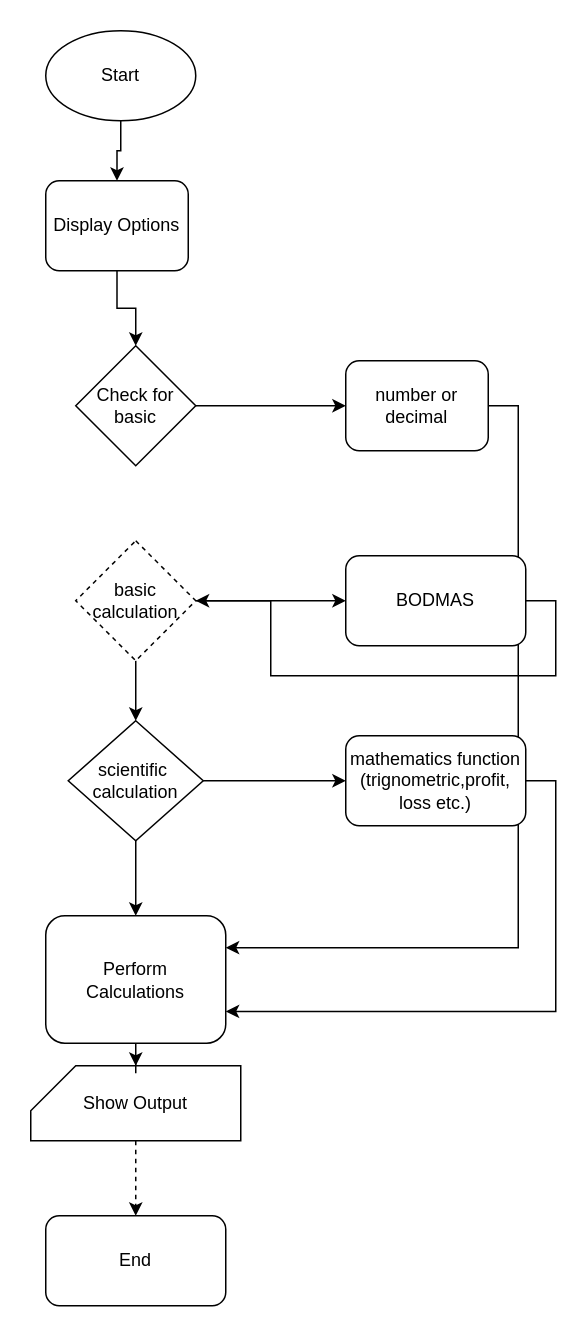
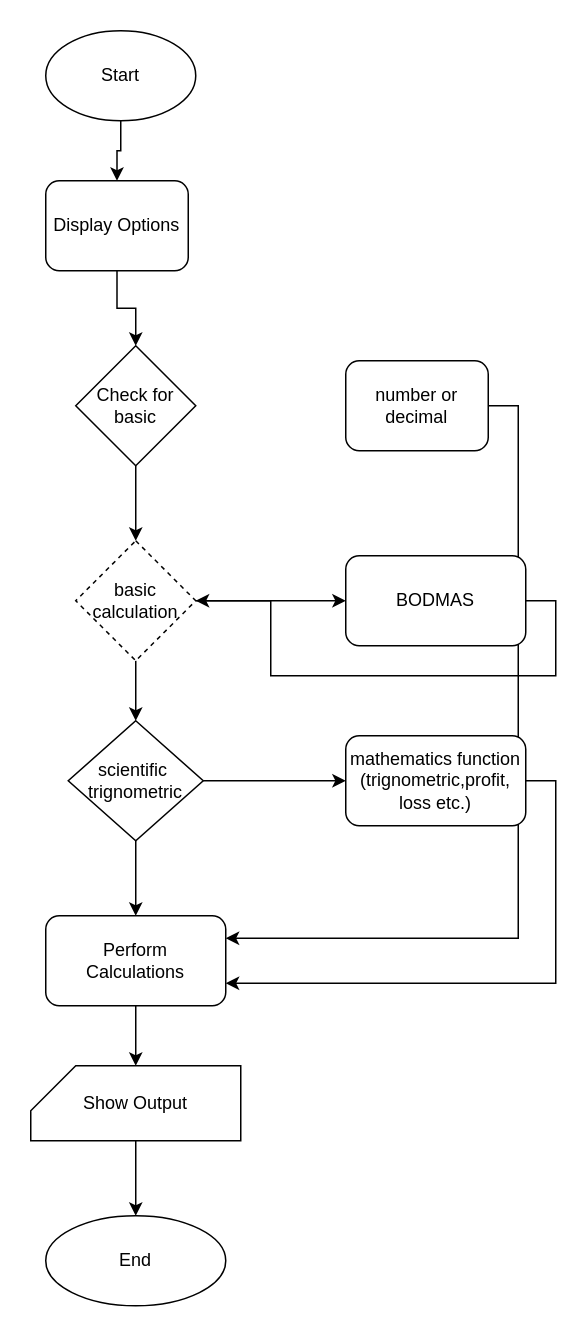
edge "Check for basic" -> "number or decimal": removed
edge "Check for basic" -> "basic calculation": added
node "scientific calculation": label "scientific calculation" -> "scientific trignometric"
node "Perform Calculations": size 180x128 -> 180x90
edge "Show Output" -> "End": style dashed -> solid
node "End": shape rounded rectangle -> ellipse
